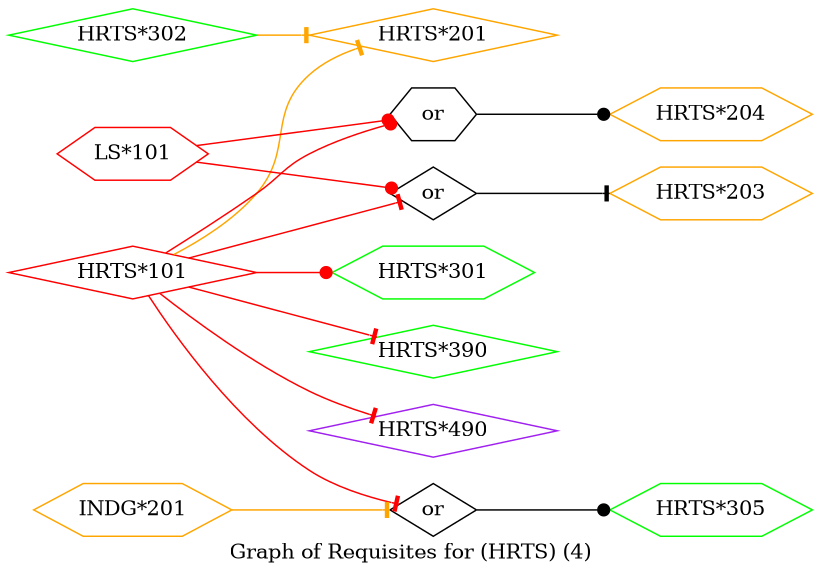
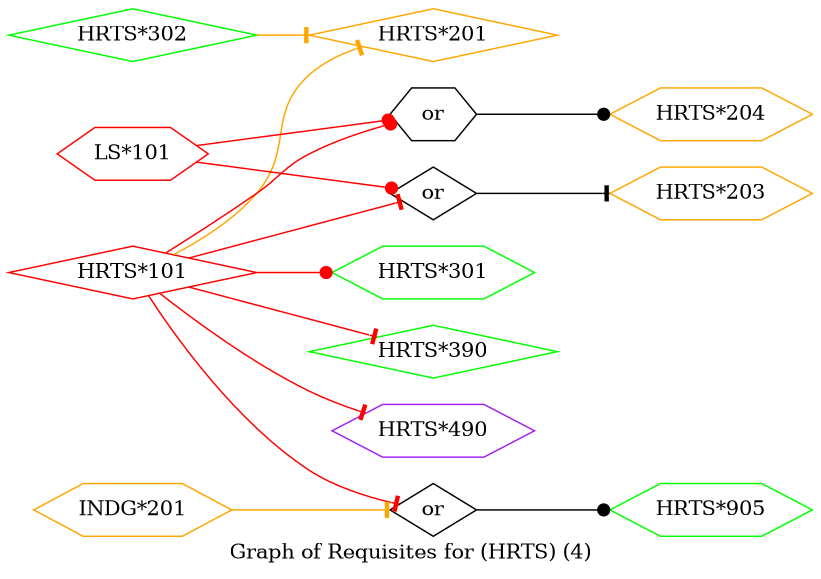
node "HRTS*490": shape diamond -> hexagon
node "HRTS*305": label "HRTS*305" -> "HRTS*905"
